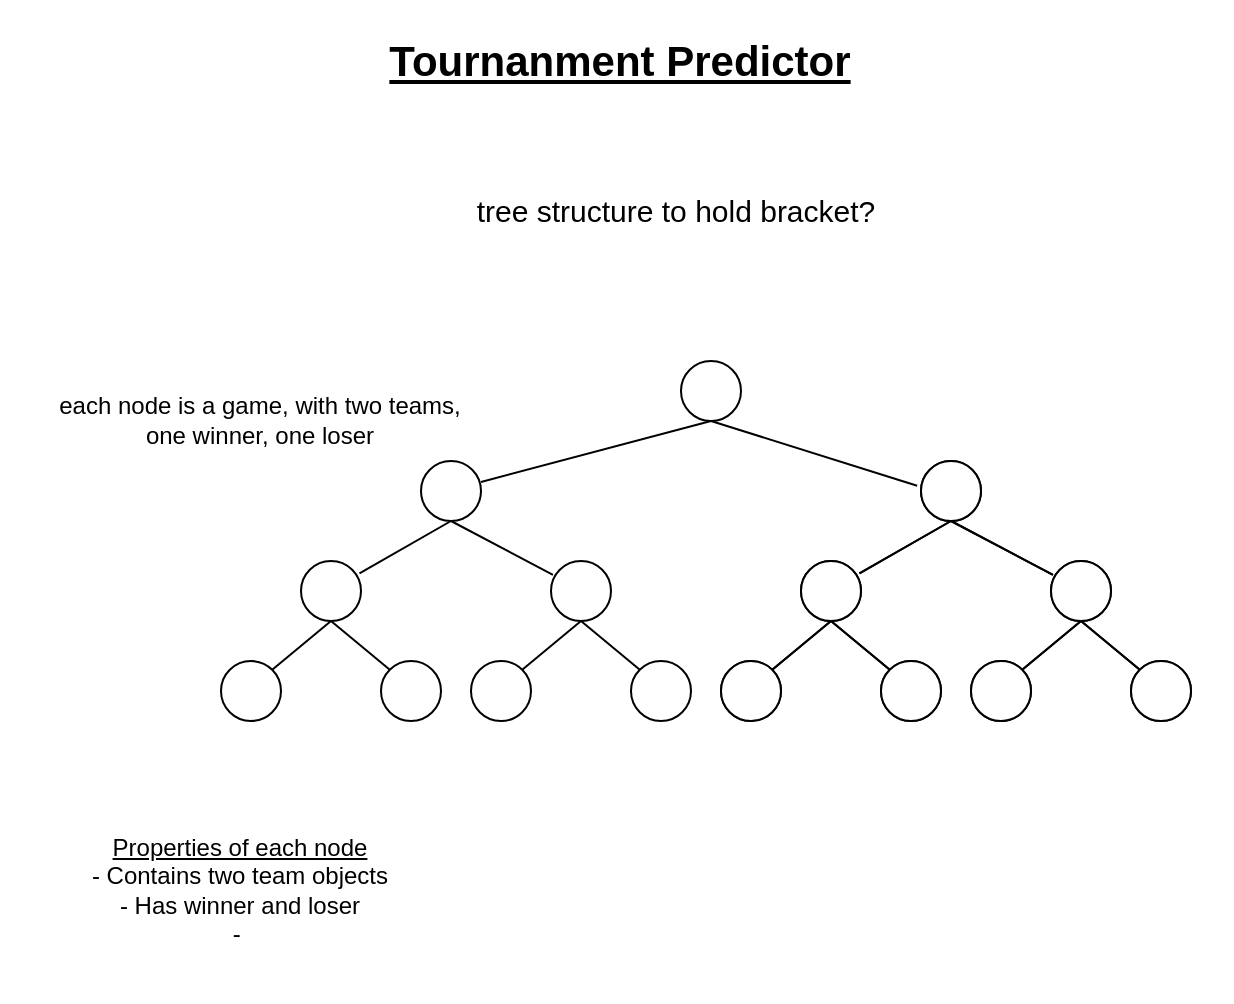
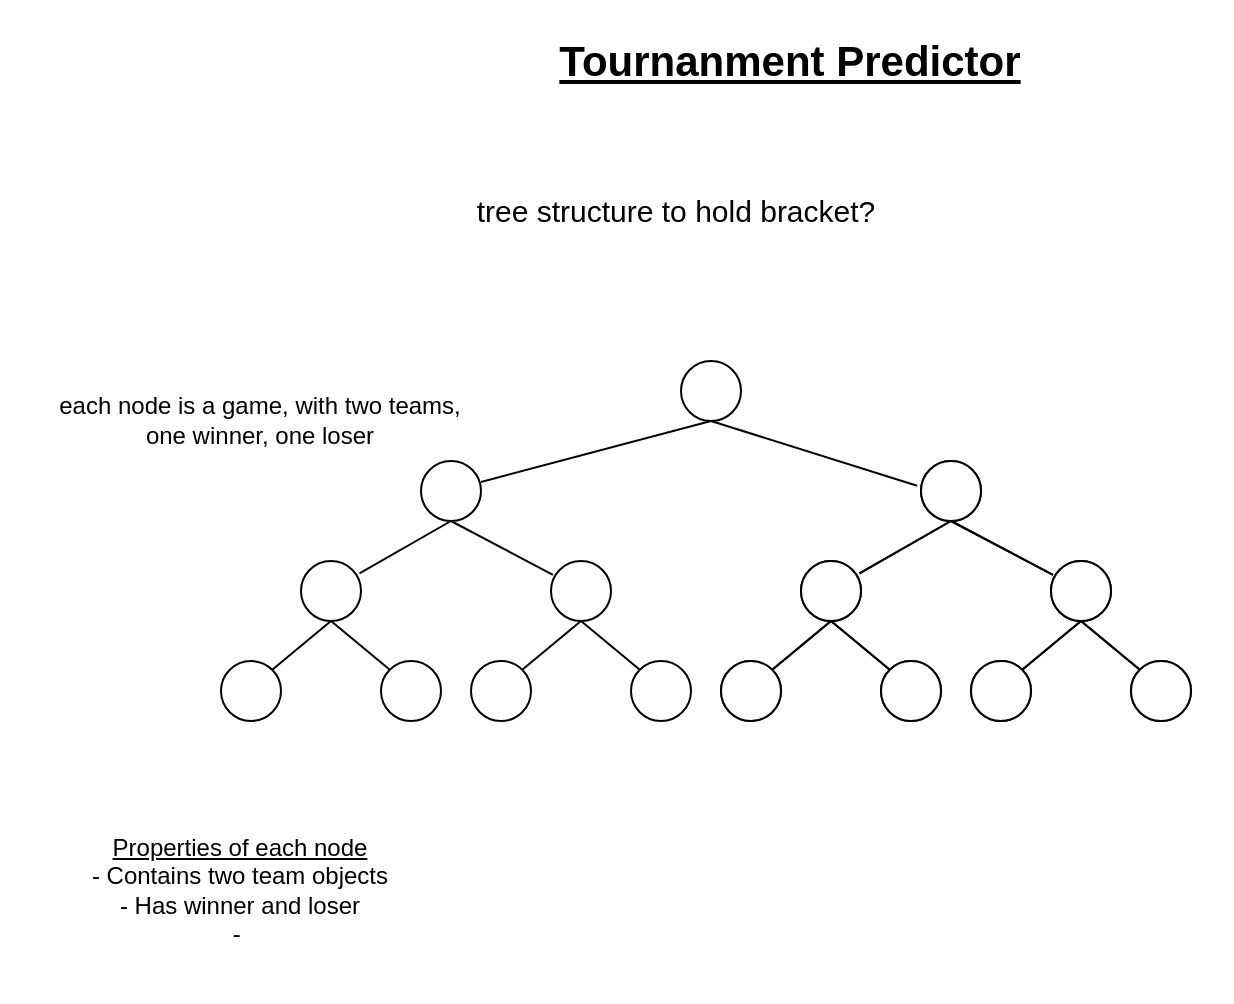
node "Tournanment Predictor": moved (621, 61) -> (791, 61)
